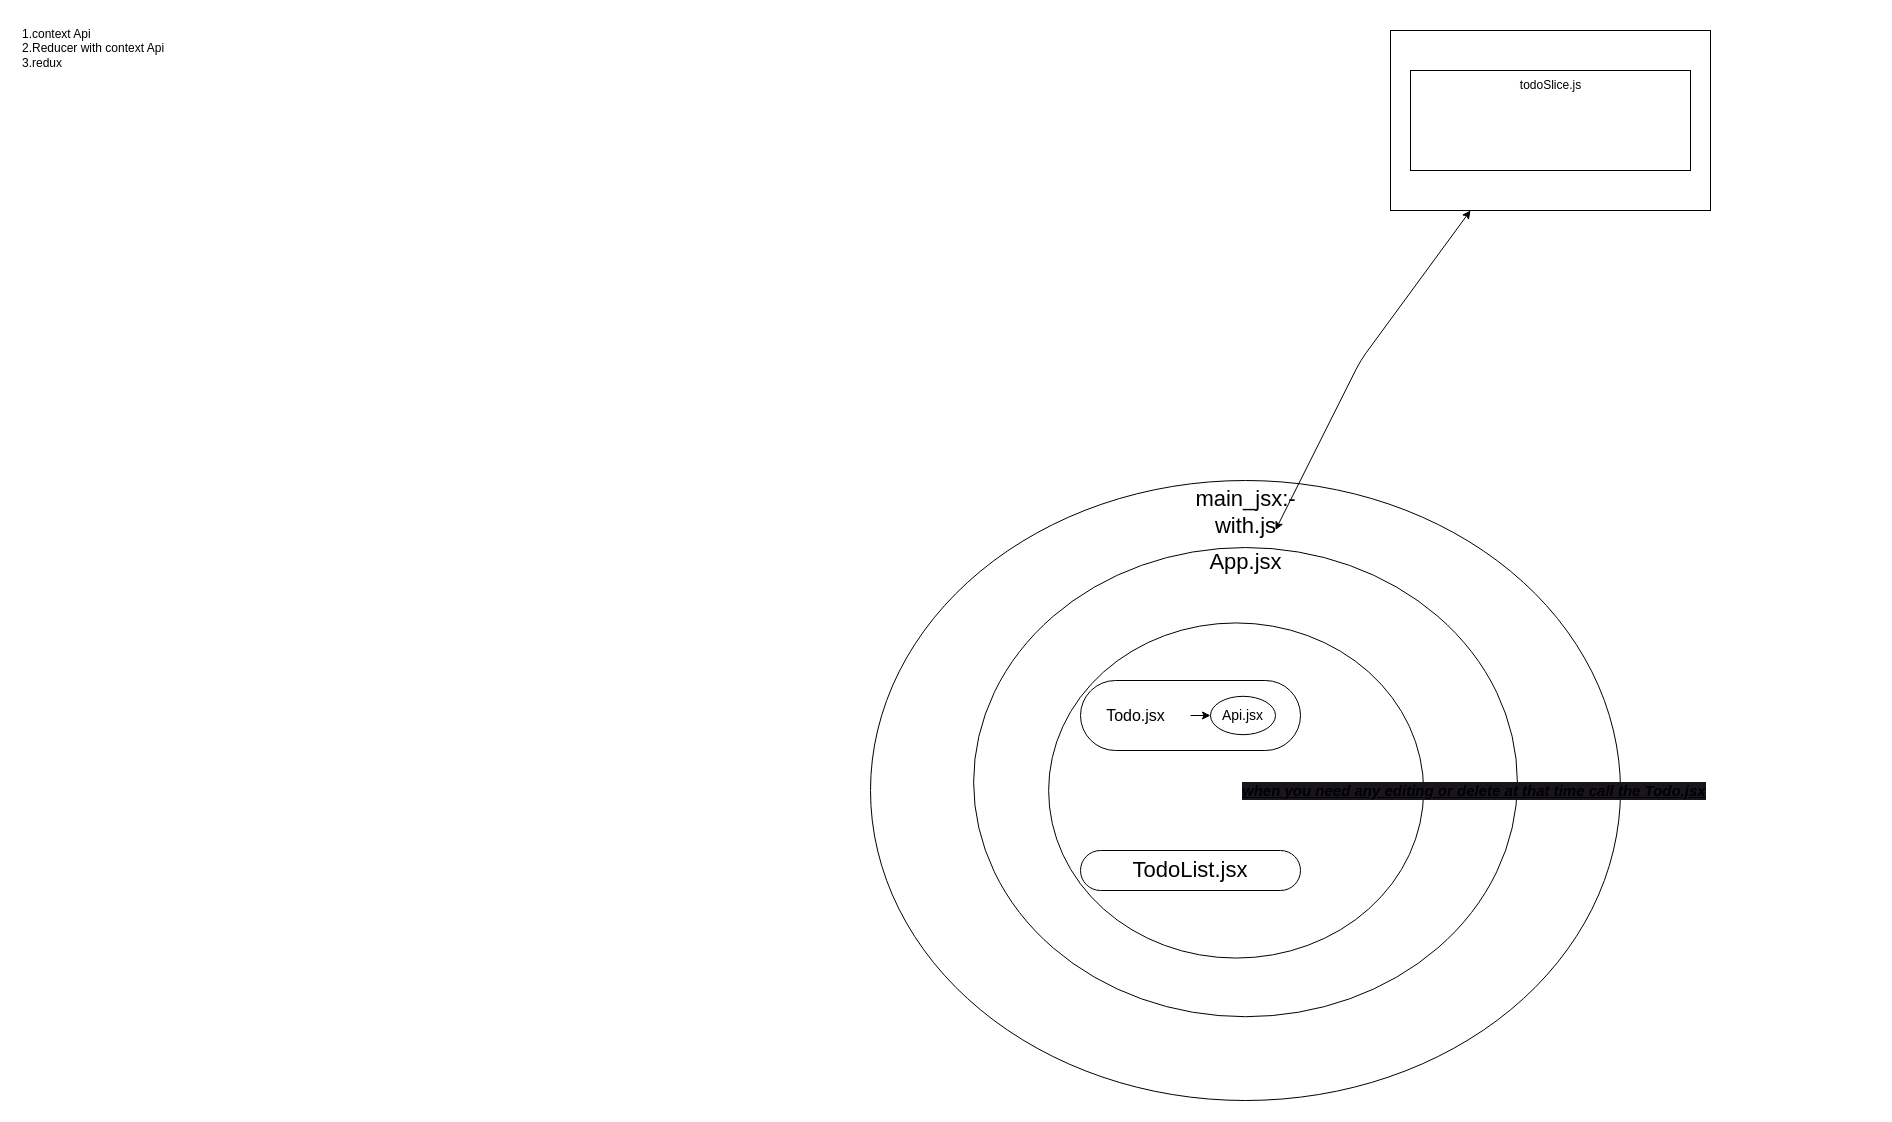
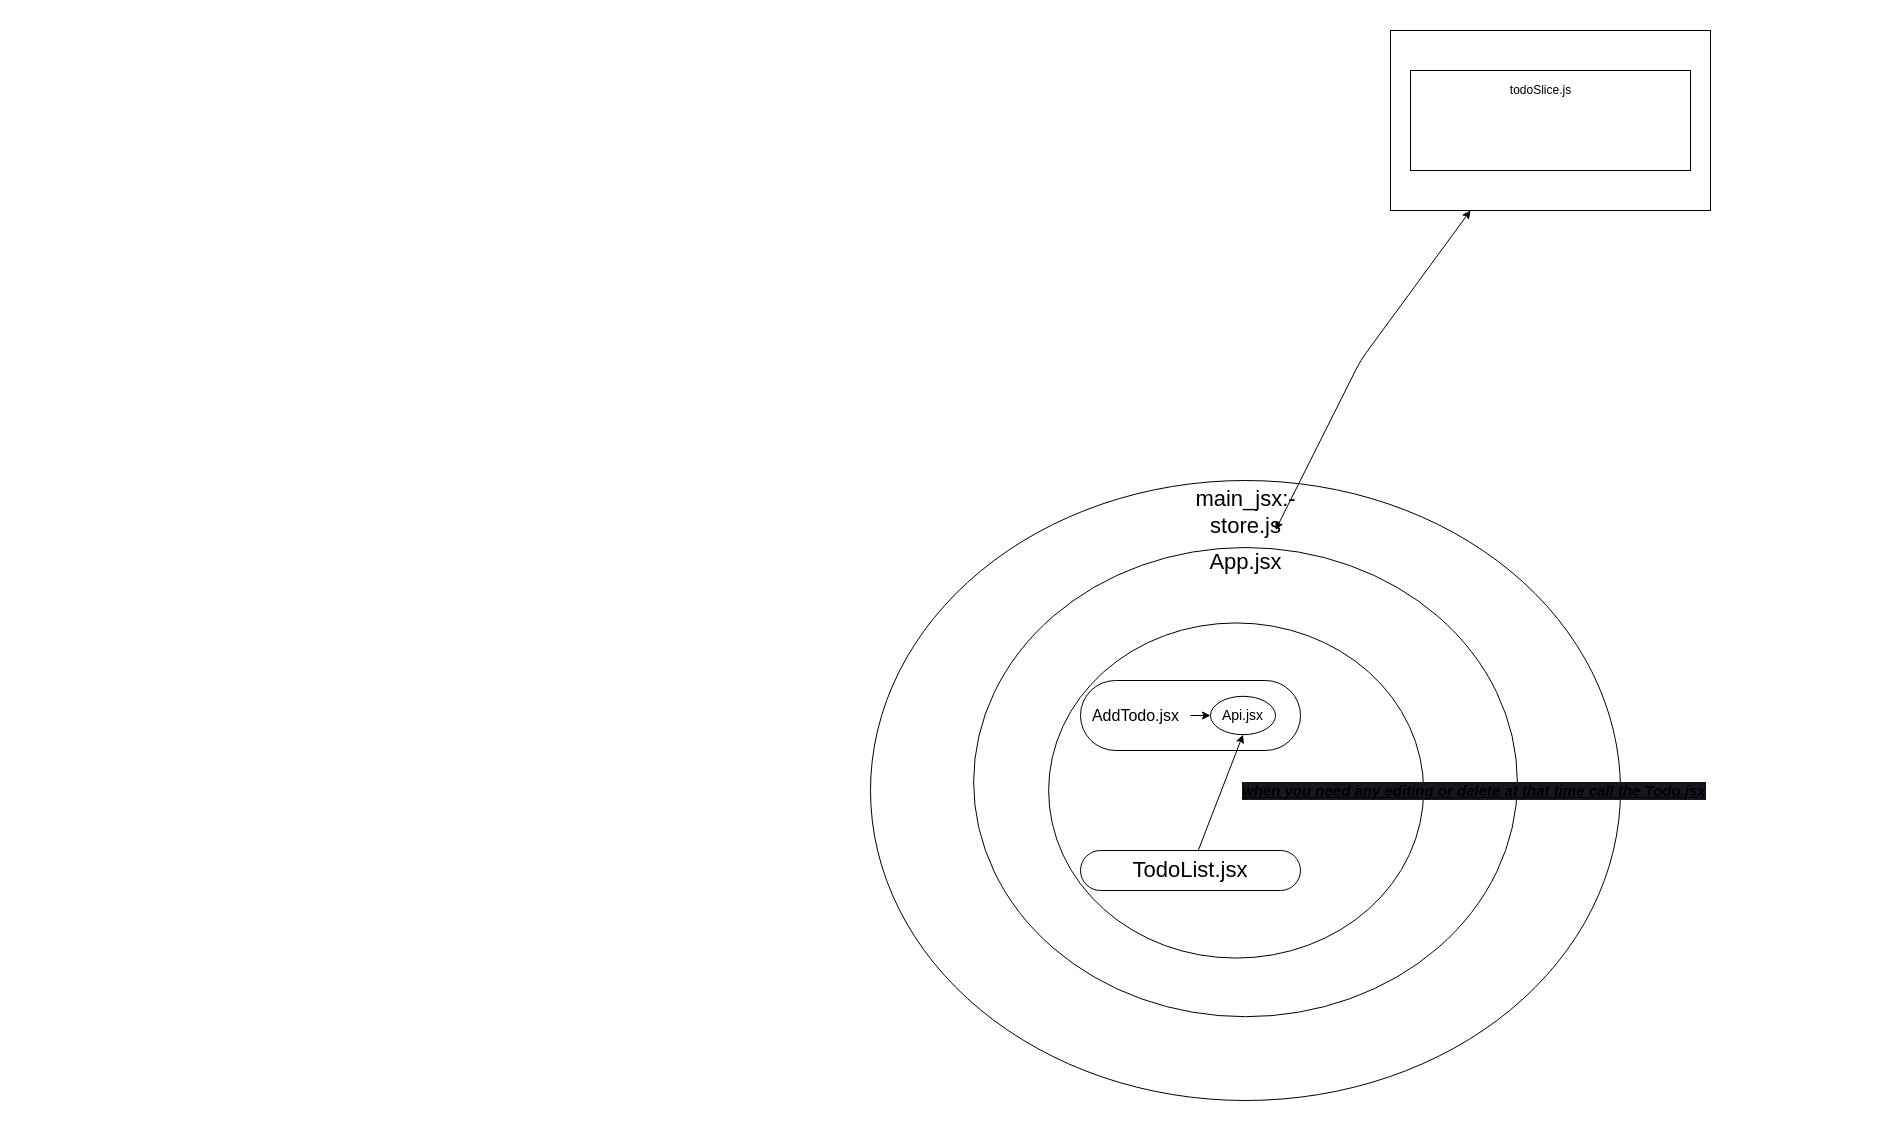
node "1.context Api 2.Reducer with context Api 3.redux": removed
node "todoSlice.js": moved (1551, 86) -> (1541, 91)
node "main_jsx:-with.js": label "main_jsx:-with.js" -> "main_jsx:-store.js"
node "Todo.jsx": label "Todo.jsx" -> "AddTodo.jsx"
edge "TodoList.jsx" -> "Api.jsx": added
